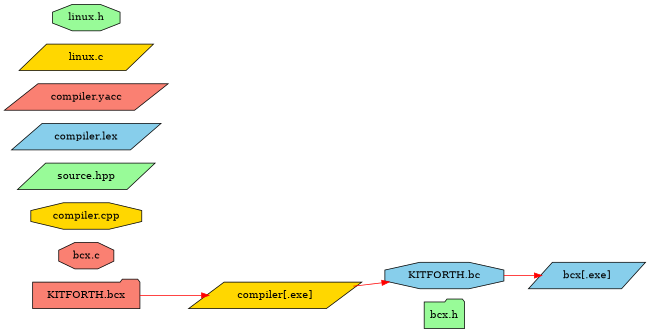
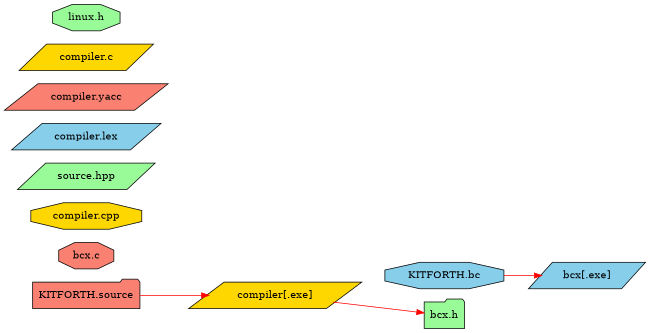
node "linux.c": label "linux.c" -> "compiler.c"
edge "compiler[.exe]" -> "KITFORTH.bc": now "compiler[.exe]" -> "bcx.h"
node "KITFORTH.bcx": label "KITFORTH.bcx" -> "KITFORTH.source"
